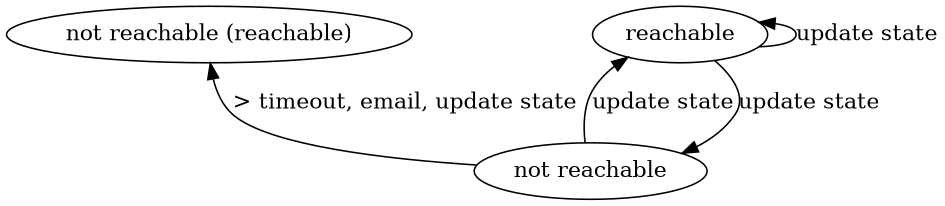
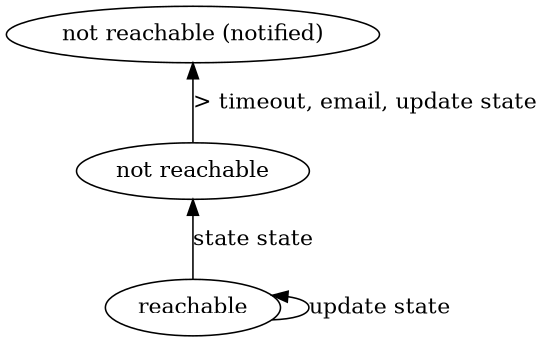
node "not reachable (reachable)": label "not reachable (reachable)" -> "not reachable (notified)"
edge "not reachable" -> "reachable": removed, label "update state"
edge "reachable" -> "not reachable": label "update state" -> "state state"
